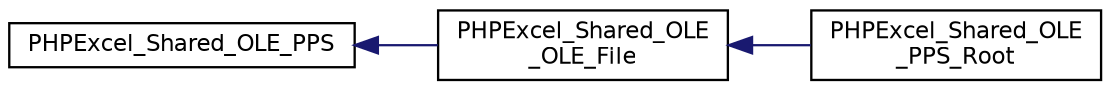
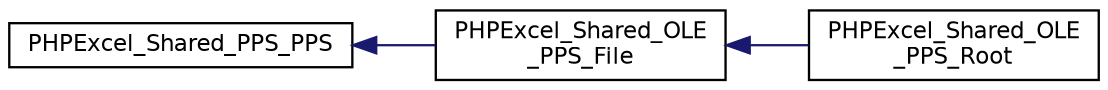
node "PHPExcel_Shared_OLE_PPS": label "PHPExcel_Shared_OLE_PPS" -> "PHPExcel_Shared_PPS_PPS"
node "PHPExcel_Shared_OLE _OLE_File": label "PHPExcel_Shared_OLE _OLE_File" -> "PHPExcel_Shared_OLE _PPS_File"
